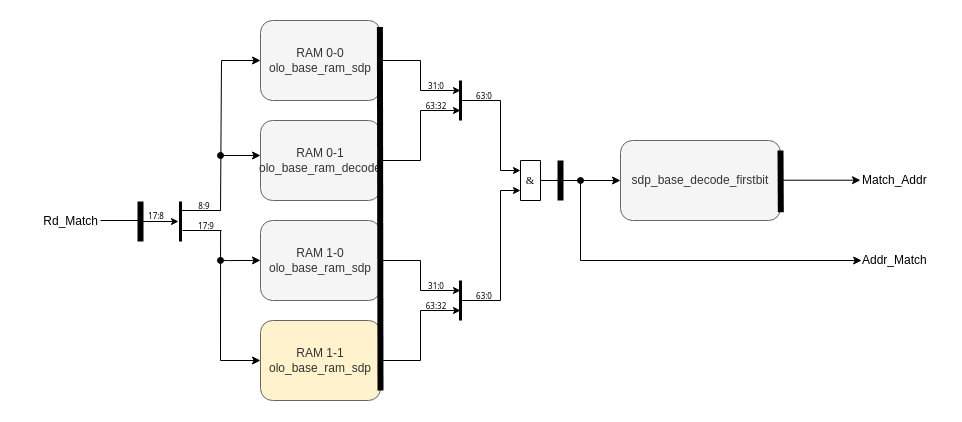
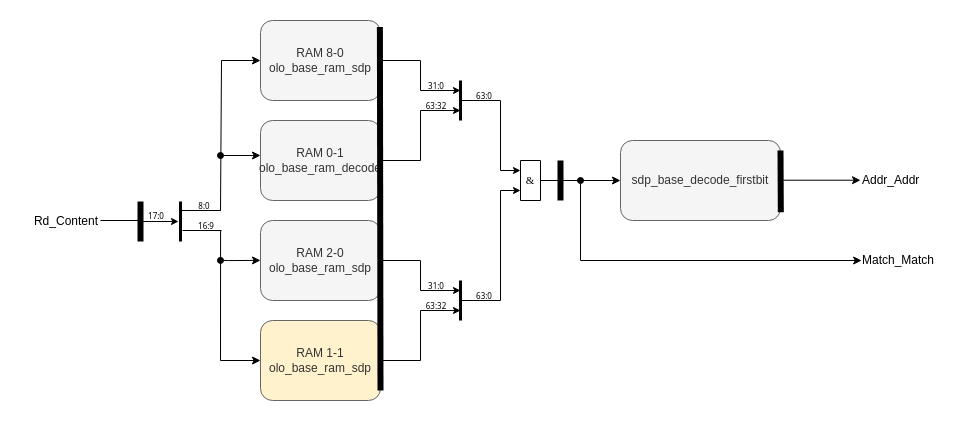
node "RAM 0-0 olo_base_ram_sdp": label "RAM 0-0 olo_base_ram_sdp" -> "RAM 8-0 olo_base_ram_sdp"
node "Match_Addr": label "Match_Addr" -> "Addr_Addr"
node "8:9": label "8:9" -> "8:0"
node "17:8": label "17:8" -> "17:0"
node "Rd_Match": label "Rd_Match" -> "Rd_Content"
node "17:9": label "17:9" -> "16:9"
node "RAM 1-0 olo_base_ram_sdp": label "RAM 1-0 olo_base_ram_sdp" -> "RAM 2-0 olo_base_ram_sdp"
node "Addr_Match": label "Addr_Match" -> "Match_Match"
